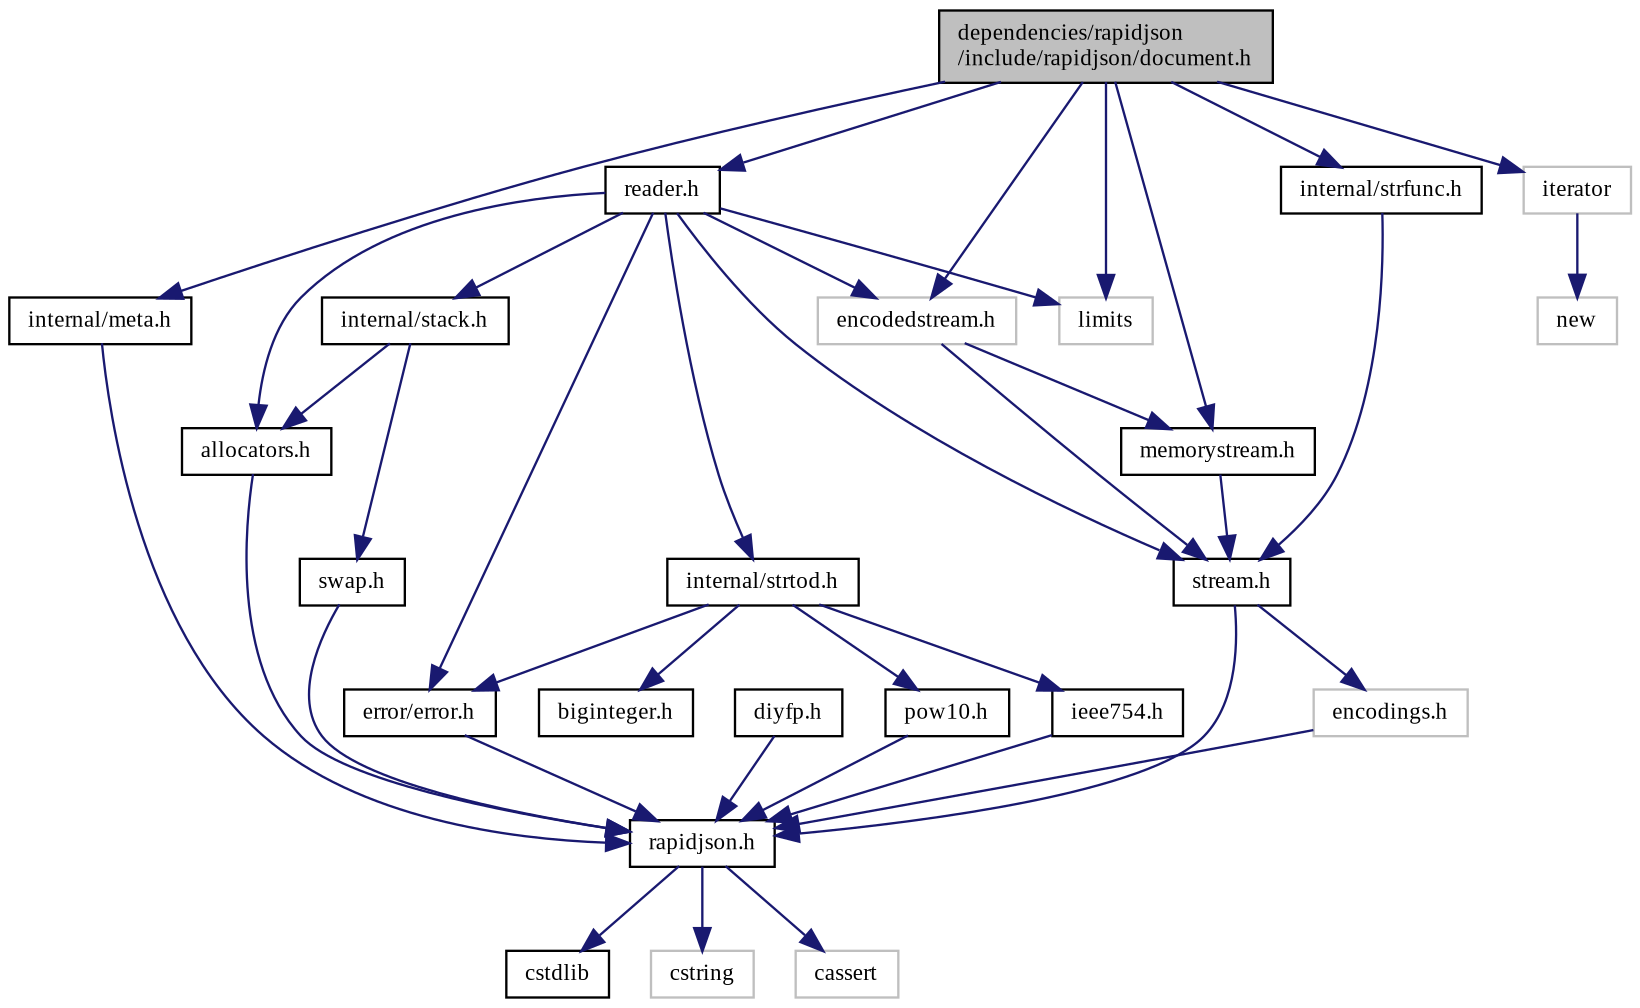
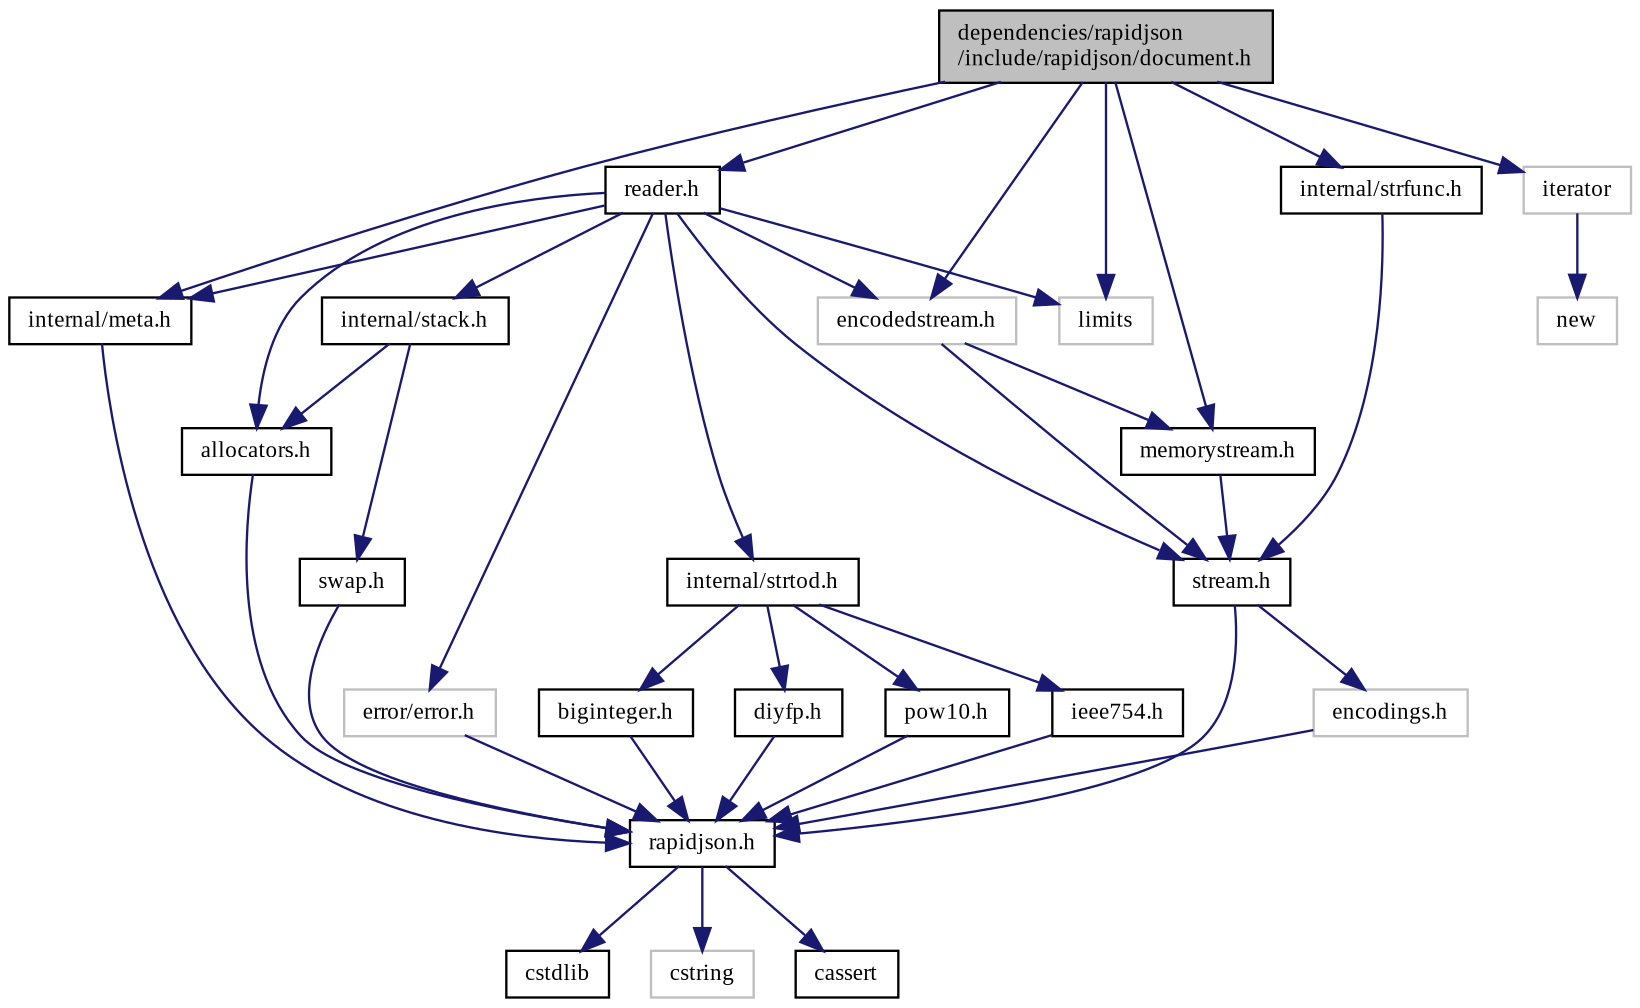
edge "reader.h" -> "internal/meta.h": added
edge "internal/strtod.h" -> "error/error.h": now "internal/strtod.h" -> "diyfp.h"
node "error/error.h": color black -> grey75
edge "biginteger.h" -> "rapidjson.h": added
node "cassert": color grey75 -> black
